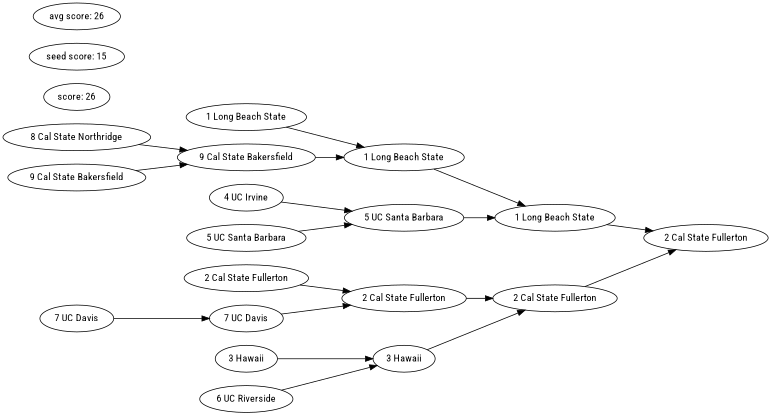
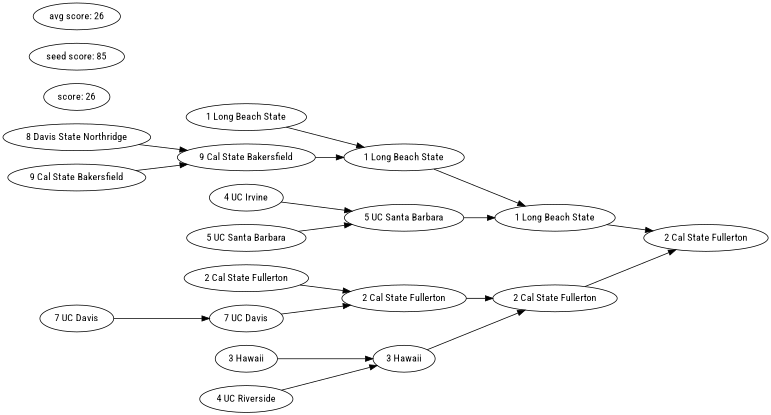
node "seed score: 15": label "seed score: 15" -> "seed score: 85"
node "8 Cal State Northridge": label "8 Cal State Northridge" -> "8 Davis State Northridge"
node "6 UC Riverside": label "6 UC Riverside" -> "4 UC Riverside"
